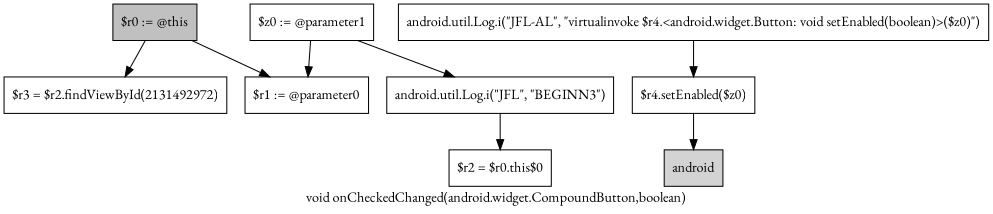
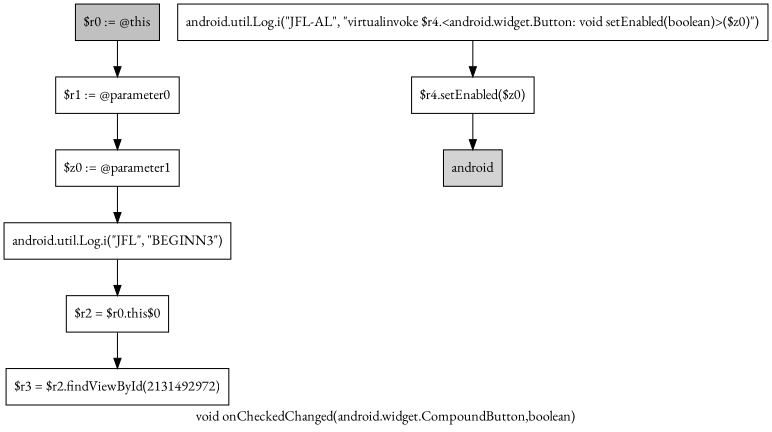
edge "$r0 := @this" -> "$r3 = $r2.findViewById(2131492972)": now "$r2 = $r0.this$0" -> "$r3 = $r2.findViewById(2131492972)"
edge "$z0 := @parameter1" -> "$r1 := @parameter0": reversed
